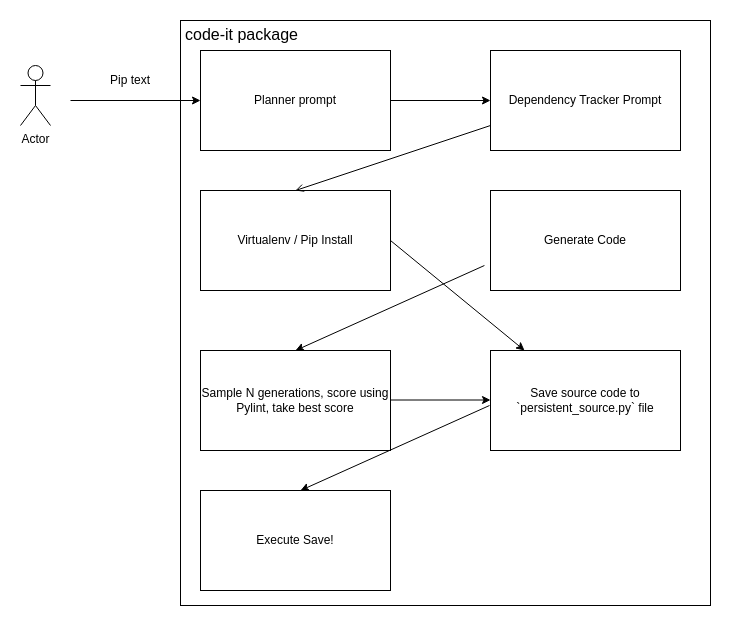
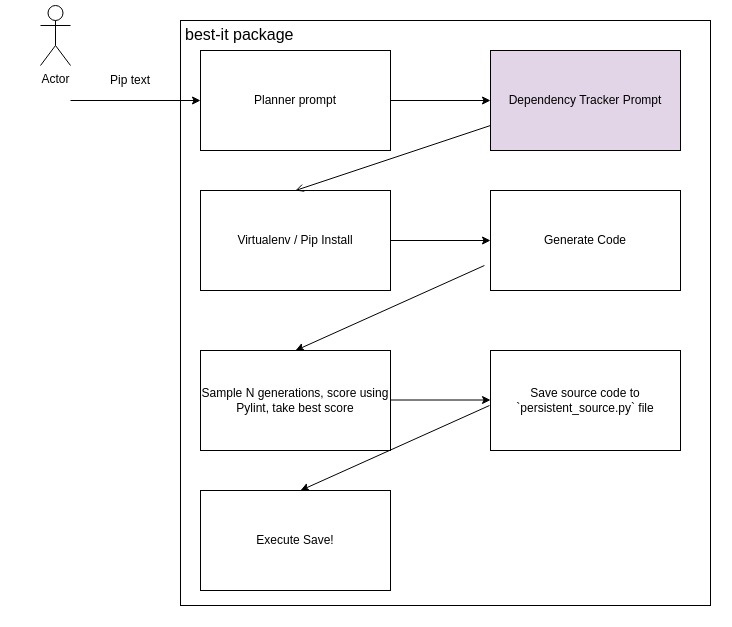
node "code-it package": label "code-it package" -> "best-it package"
node "Actor": moved (36, 96) -> (56, 36)
node "Dependency Tracker Prompt": fillcolor #ffffff -> #e1d5e7
edge "Virtualenv / Pip Install" -> "Save source code to `persistent_source.py` file": now "Virtualenv / Pip Install" -> "Generate Code"
